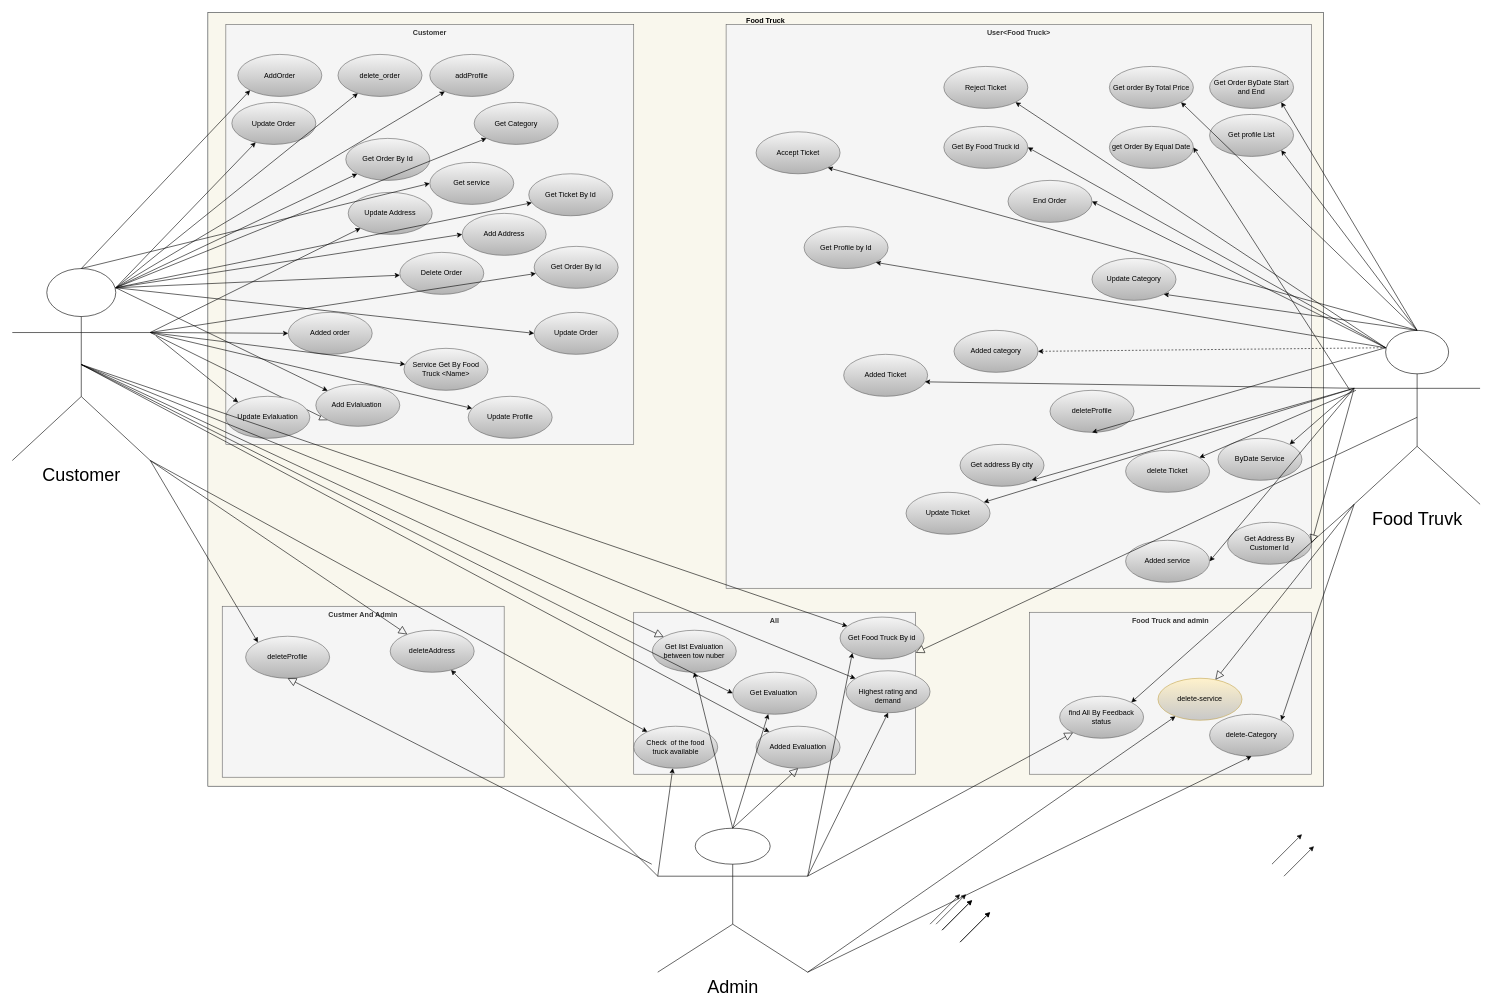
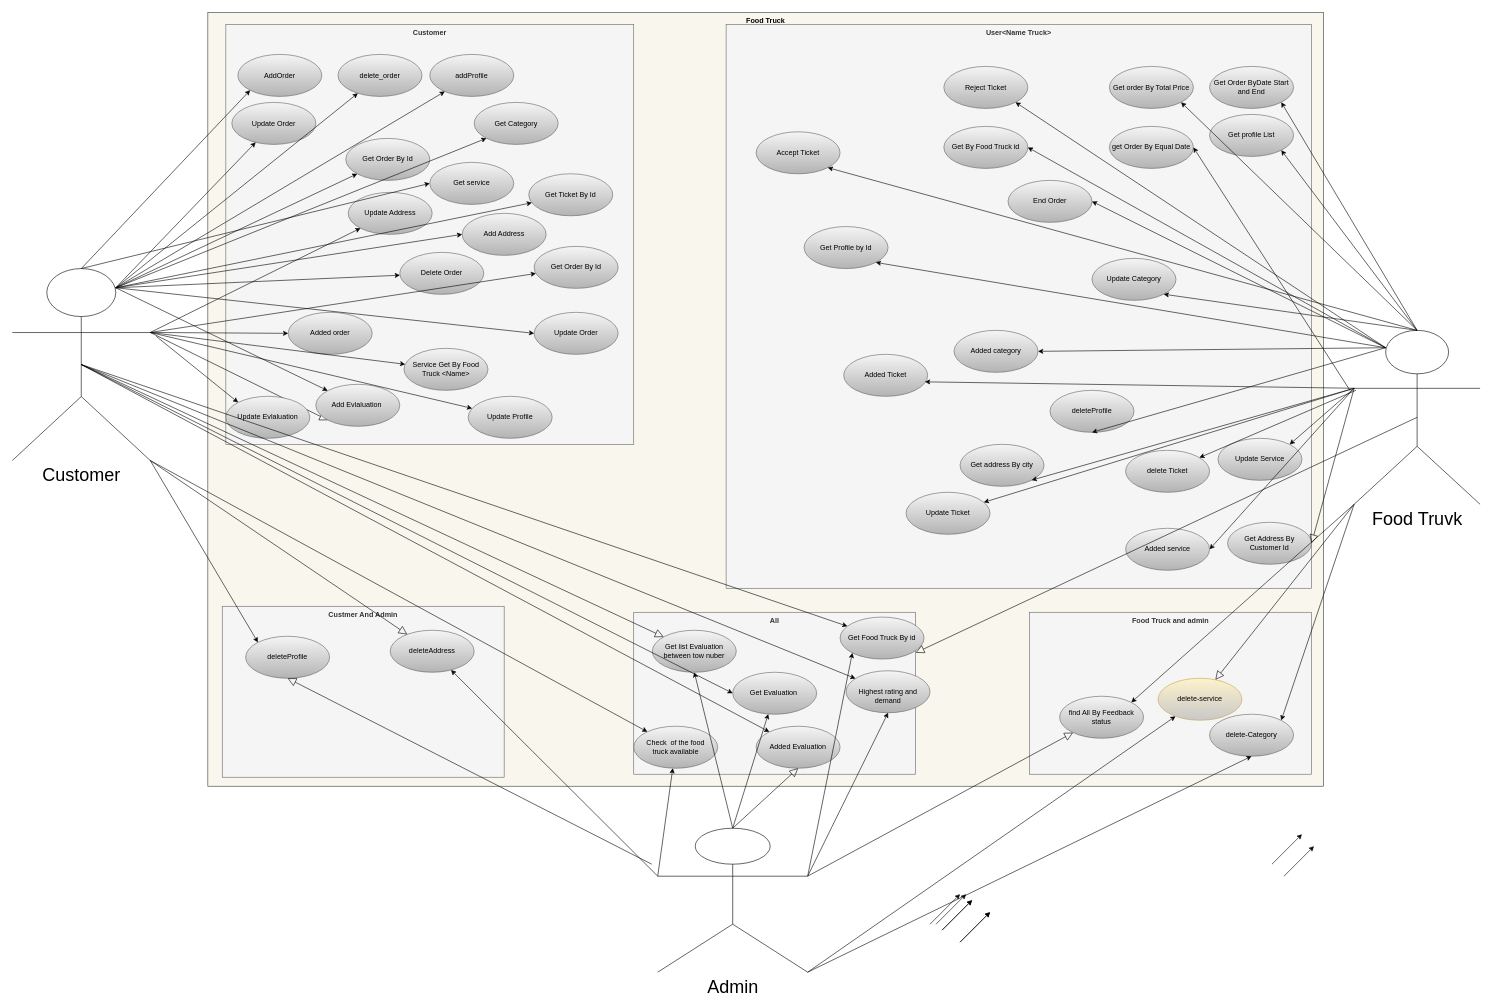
node "User<Food Truck>": label "User<Food Truck>" -> "User<Name Truck>"
edge "Food Truvk" -> "Added category": style dashed -> solid
node "ByDate Service": label "ByDate Service" -> "Update Service"
node "Added service": moved (1168, 561) -> (1168, 549)
